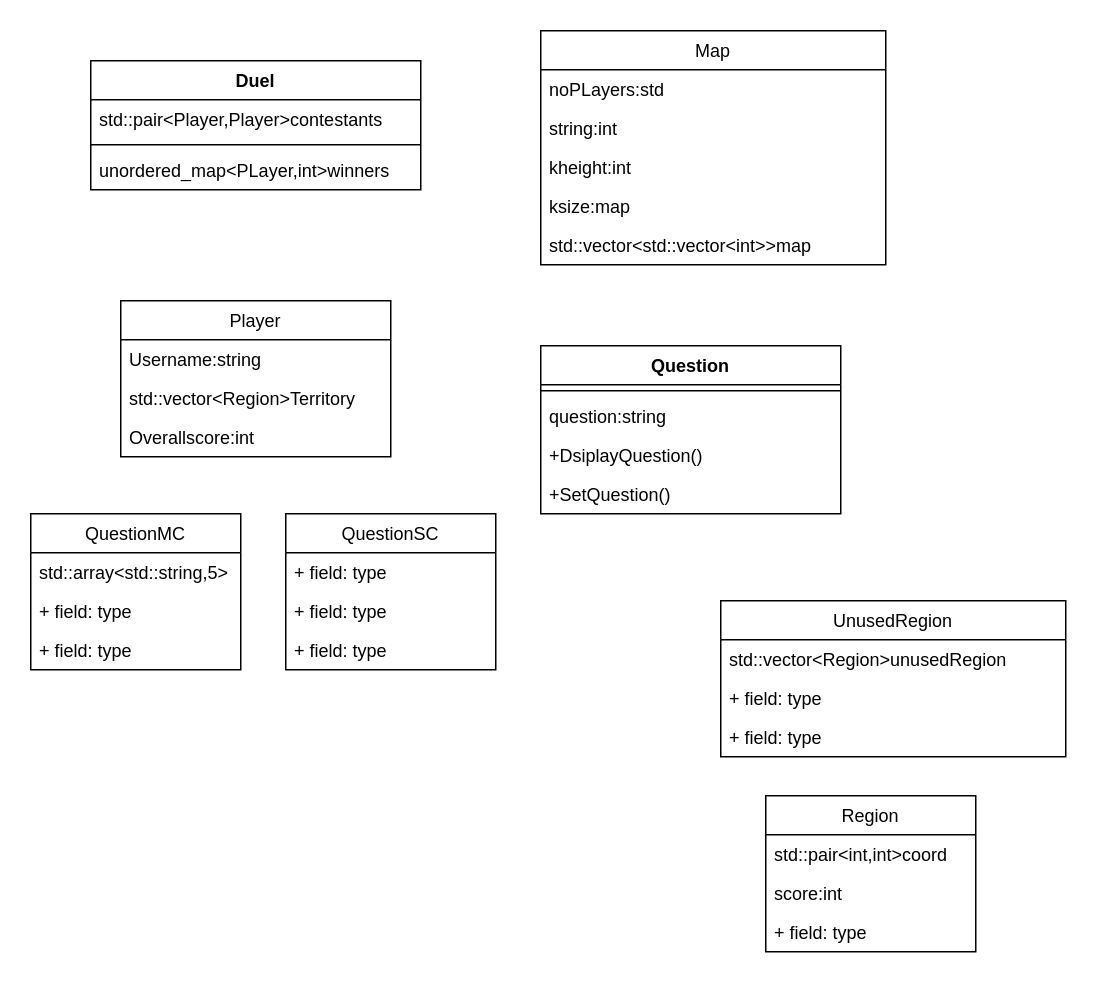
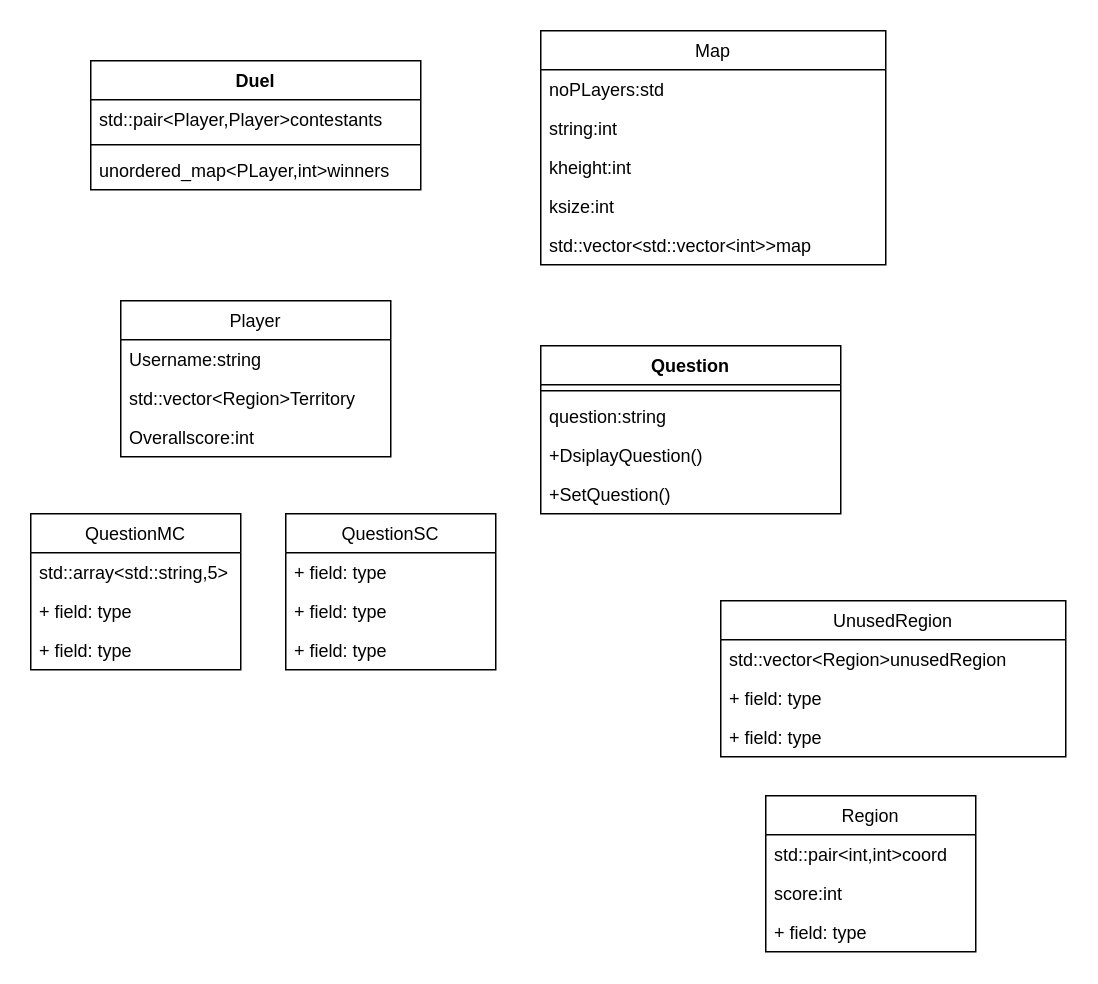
node "ksize:map": label "ksize:map" -> "ksize:int"
